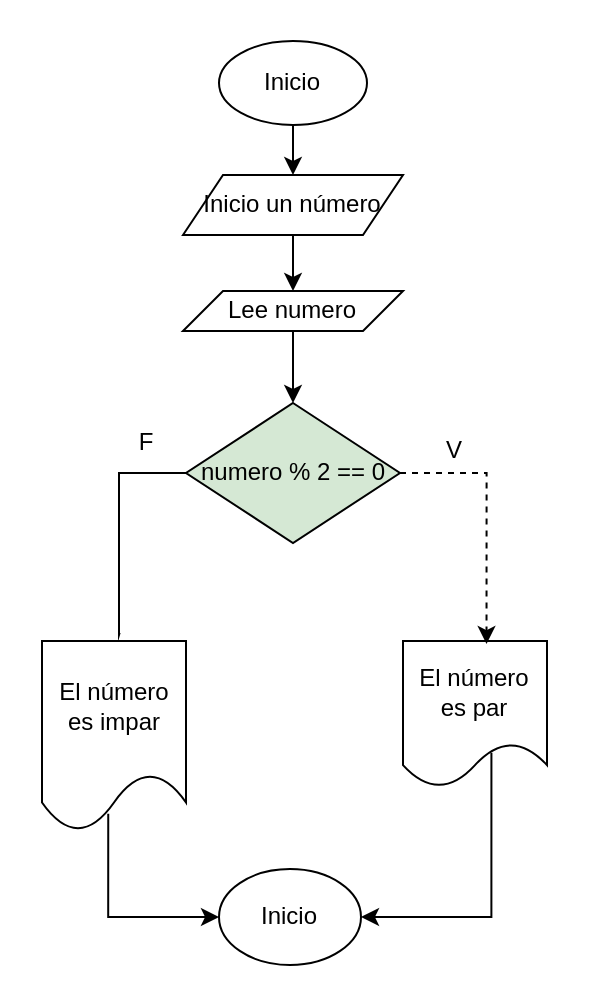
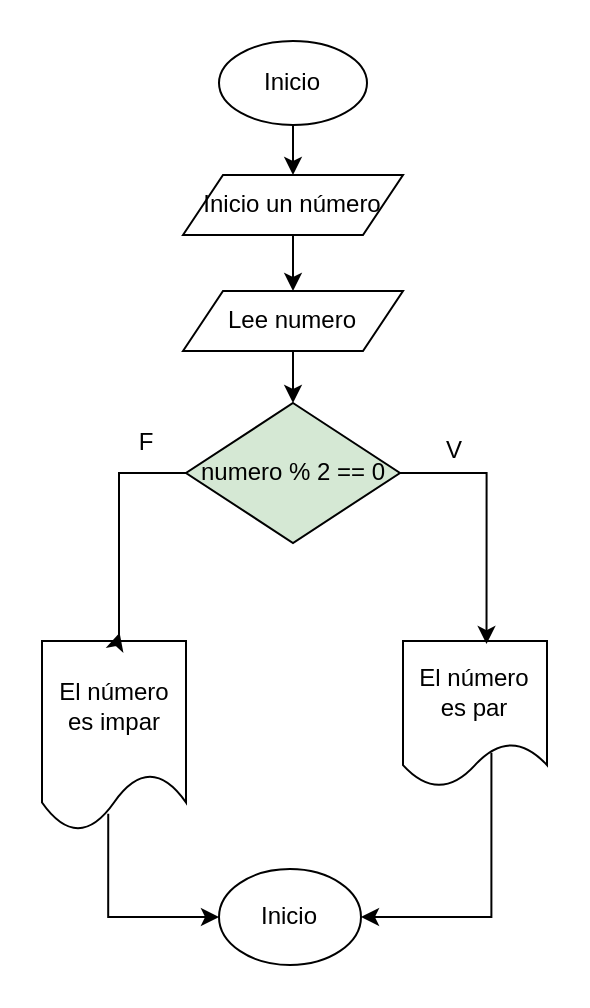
node "Lee numero": size 220x40 -> 220x60
edge "numero % 2 == 0" -> "El número es par": style dashed -> solid
edge "numero % 2 == 0" -- "El número es impar": arrowhead none -> classic
